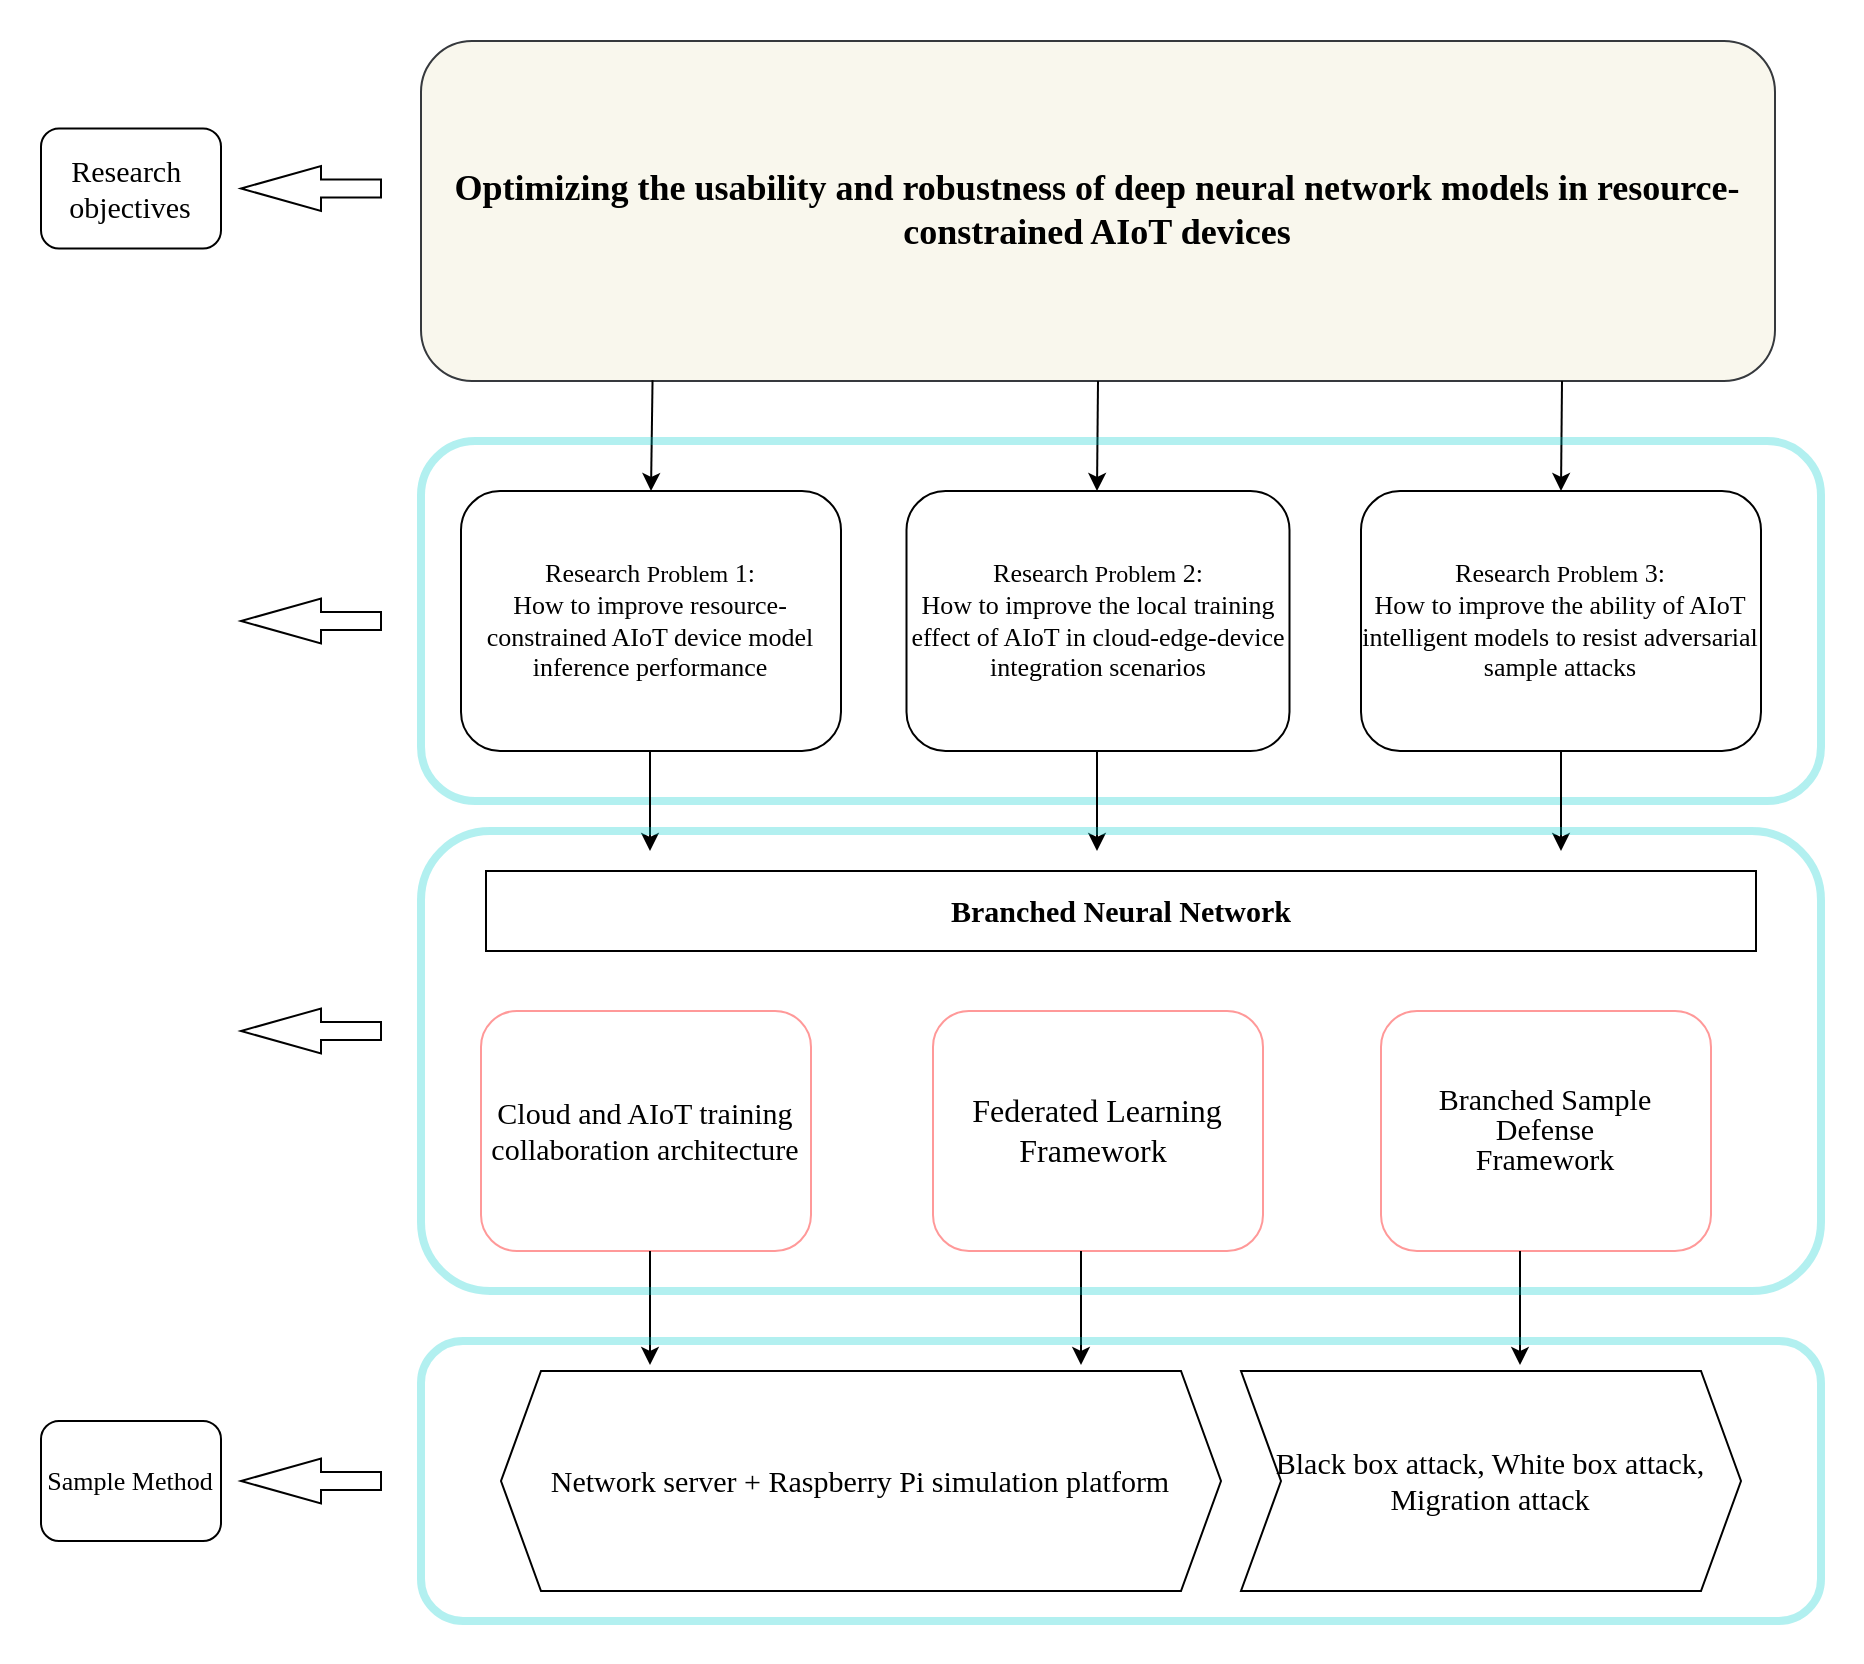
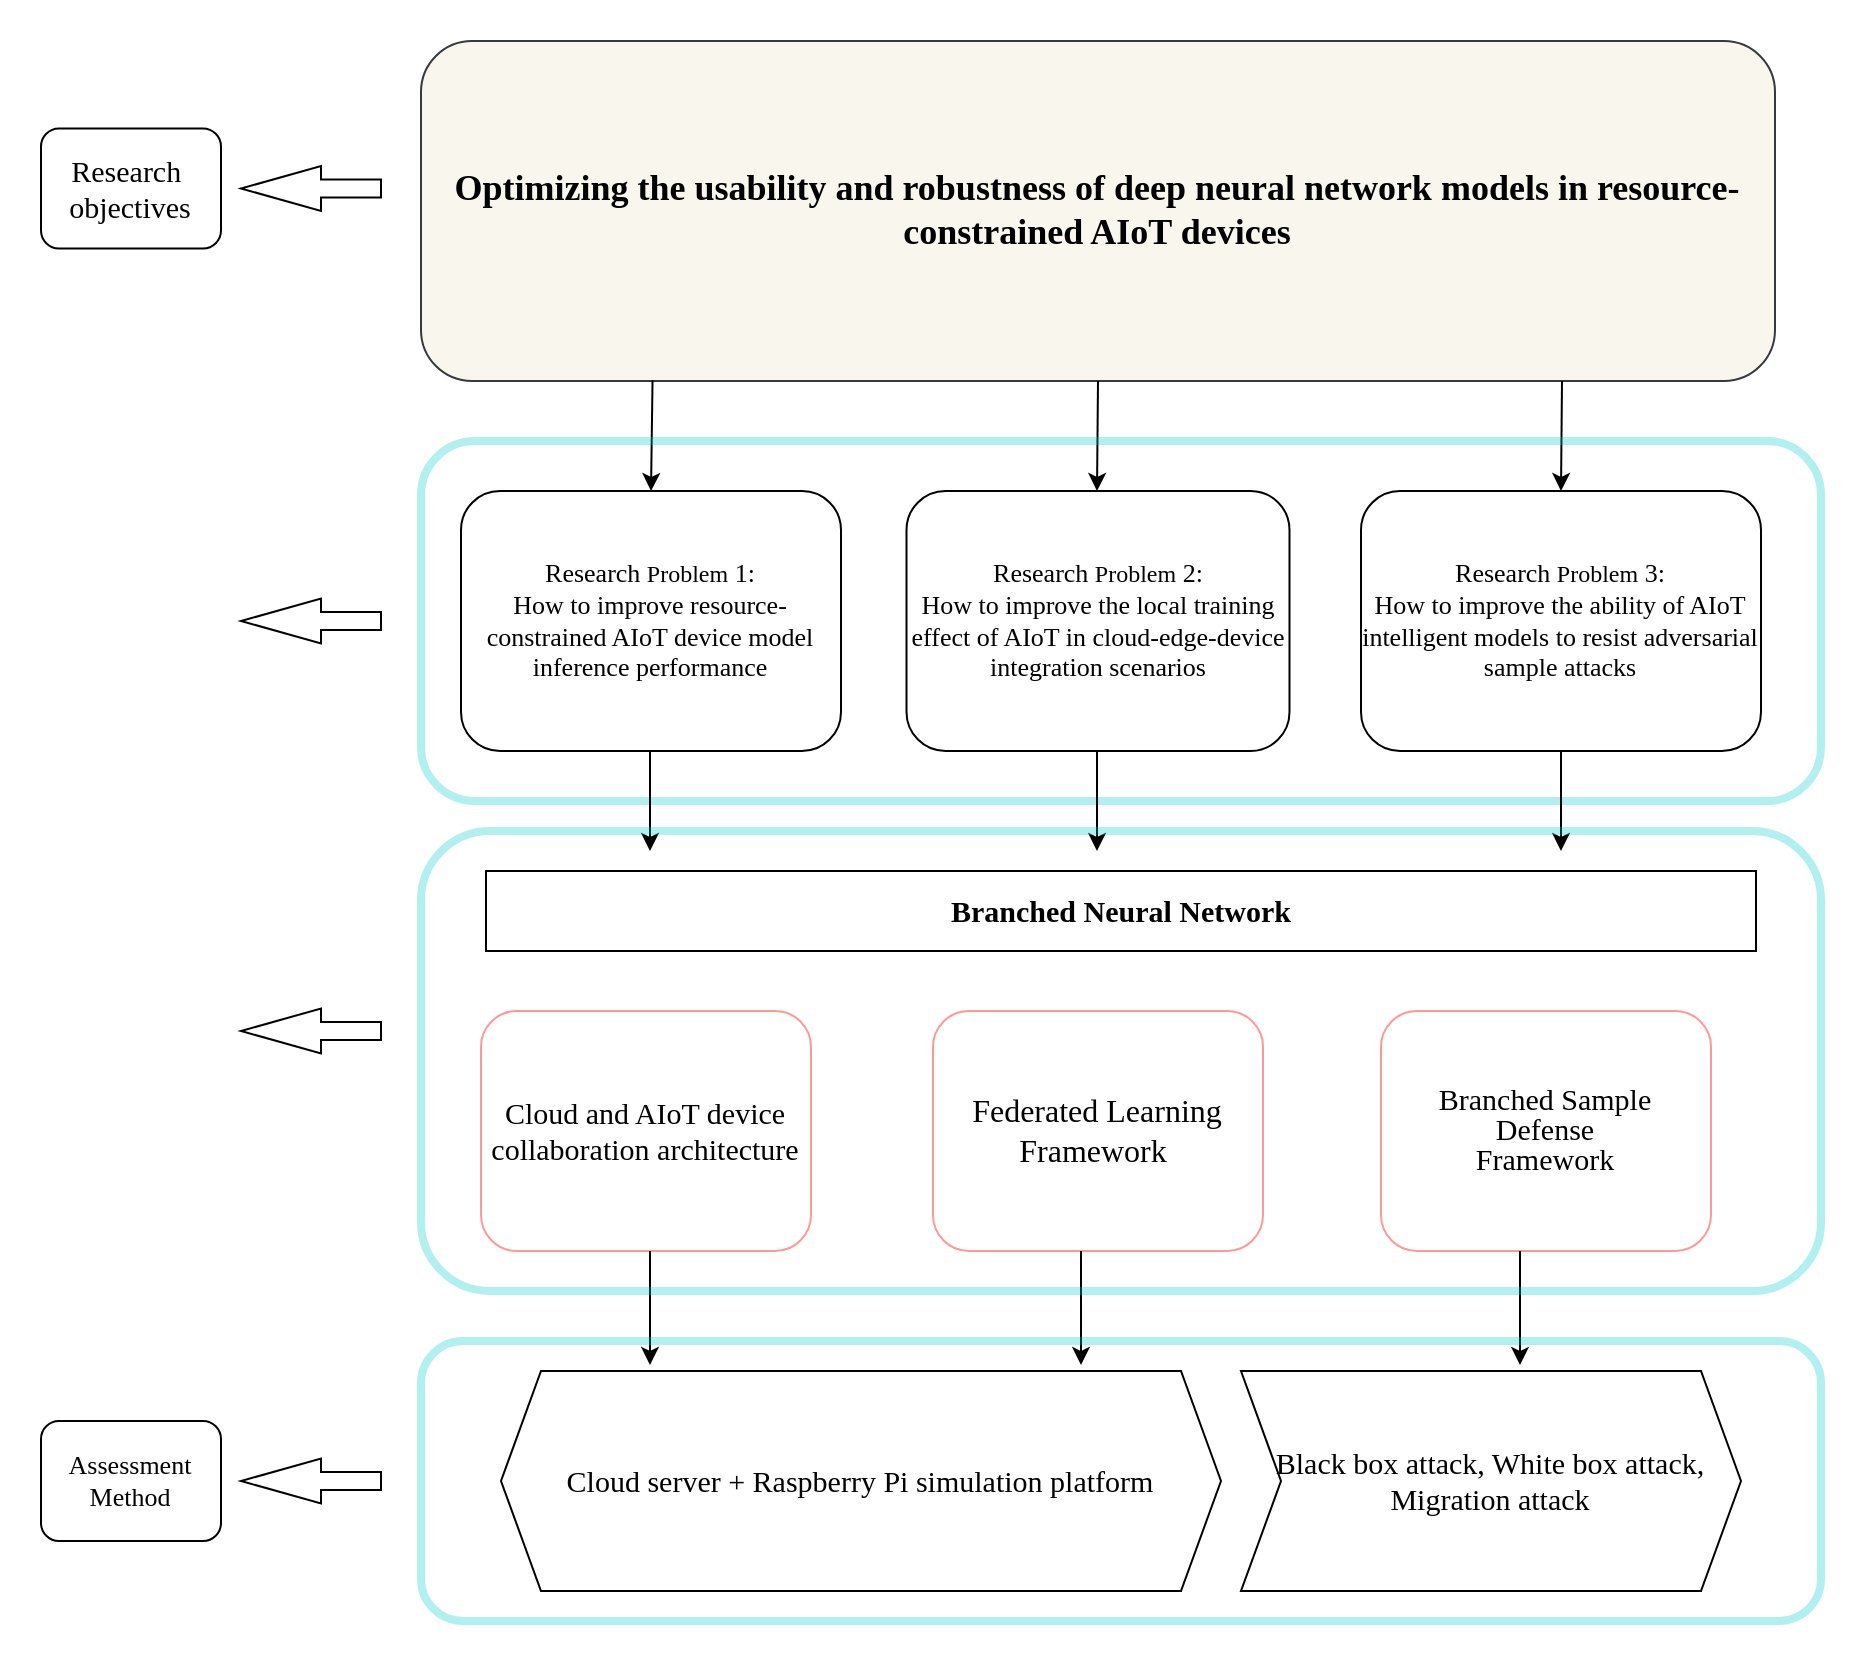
node "Cloud and AIoT training collaboration architecture": label "Cloud and AIoT training collaboration architecture" -> "Cloud and AIoT device collaboration architecture"
node "Sample Method": label "Sample Method" -> "Assessment Method"
node "Network server + Raspberry Pi simulation platform": label "Network server + Raspberry Pi simulation platform" -> "Cloud server + Raspberry Pi simulation platform"
